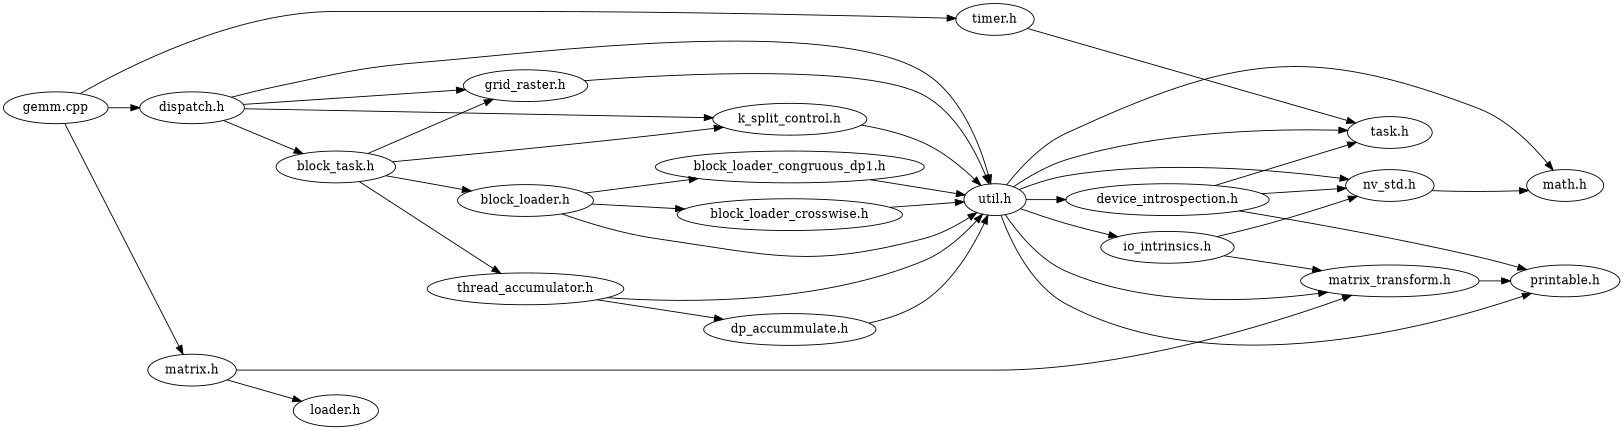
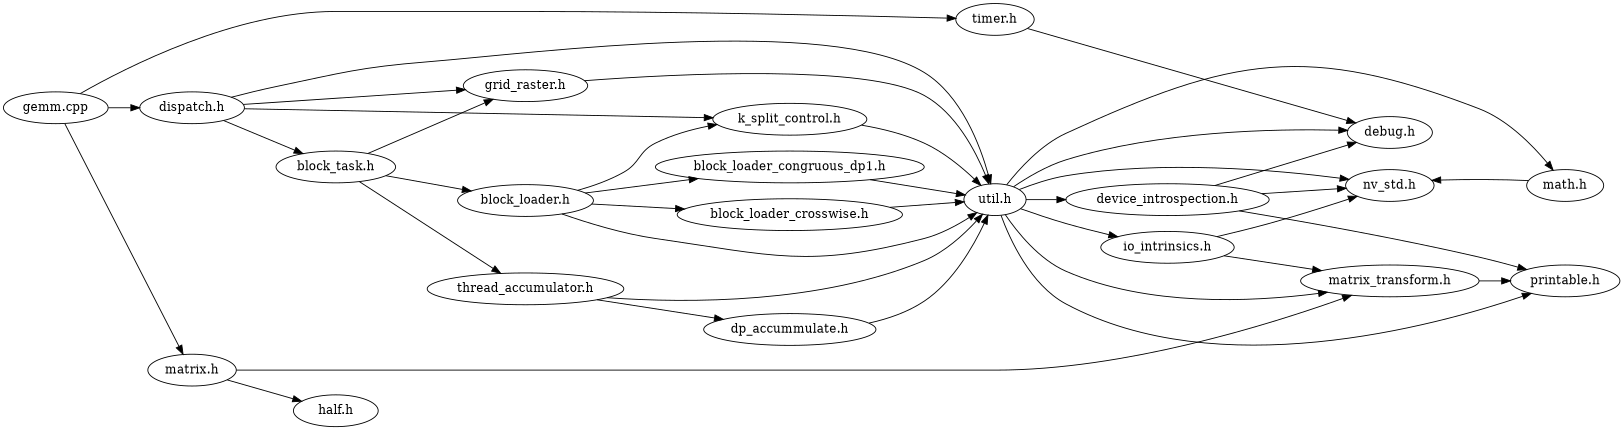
node "task.h": label "task.h" -> "debug.h"
edge "block_task.h" -> "k_split_control.h": now "block_loader.h" -> "k_split_control.h"
edge "nv_std.h" -> "math.h": reversed
node "loader.h": label "loader.h" -> "half.h"
